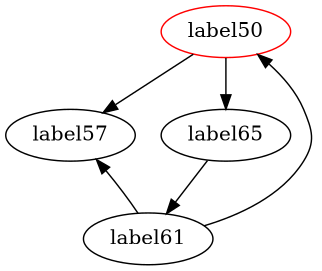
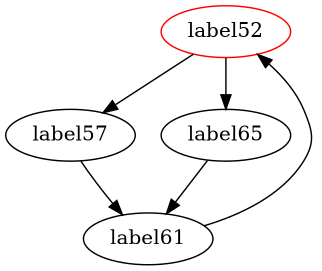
node "label50": label "label50" -> "label52"
edge "label61" -> "label57": reversed
